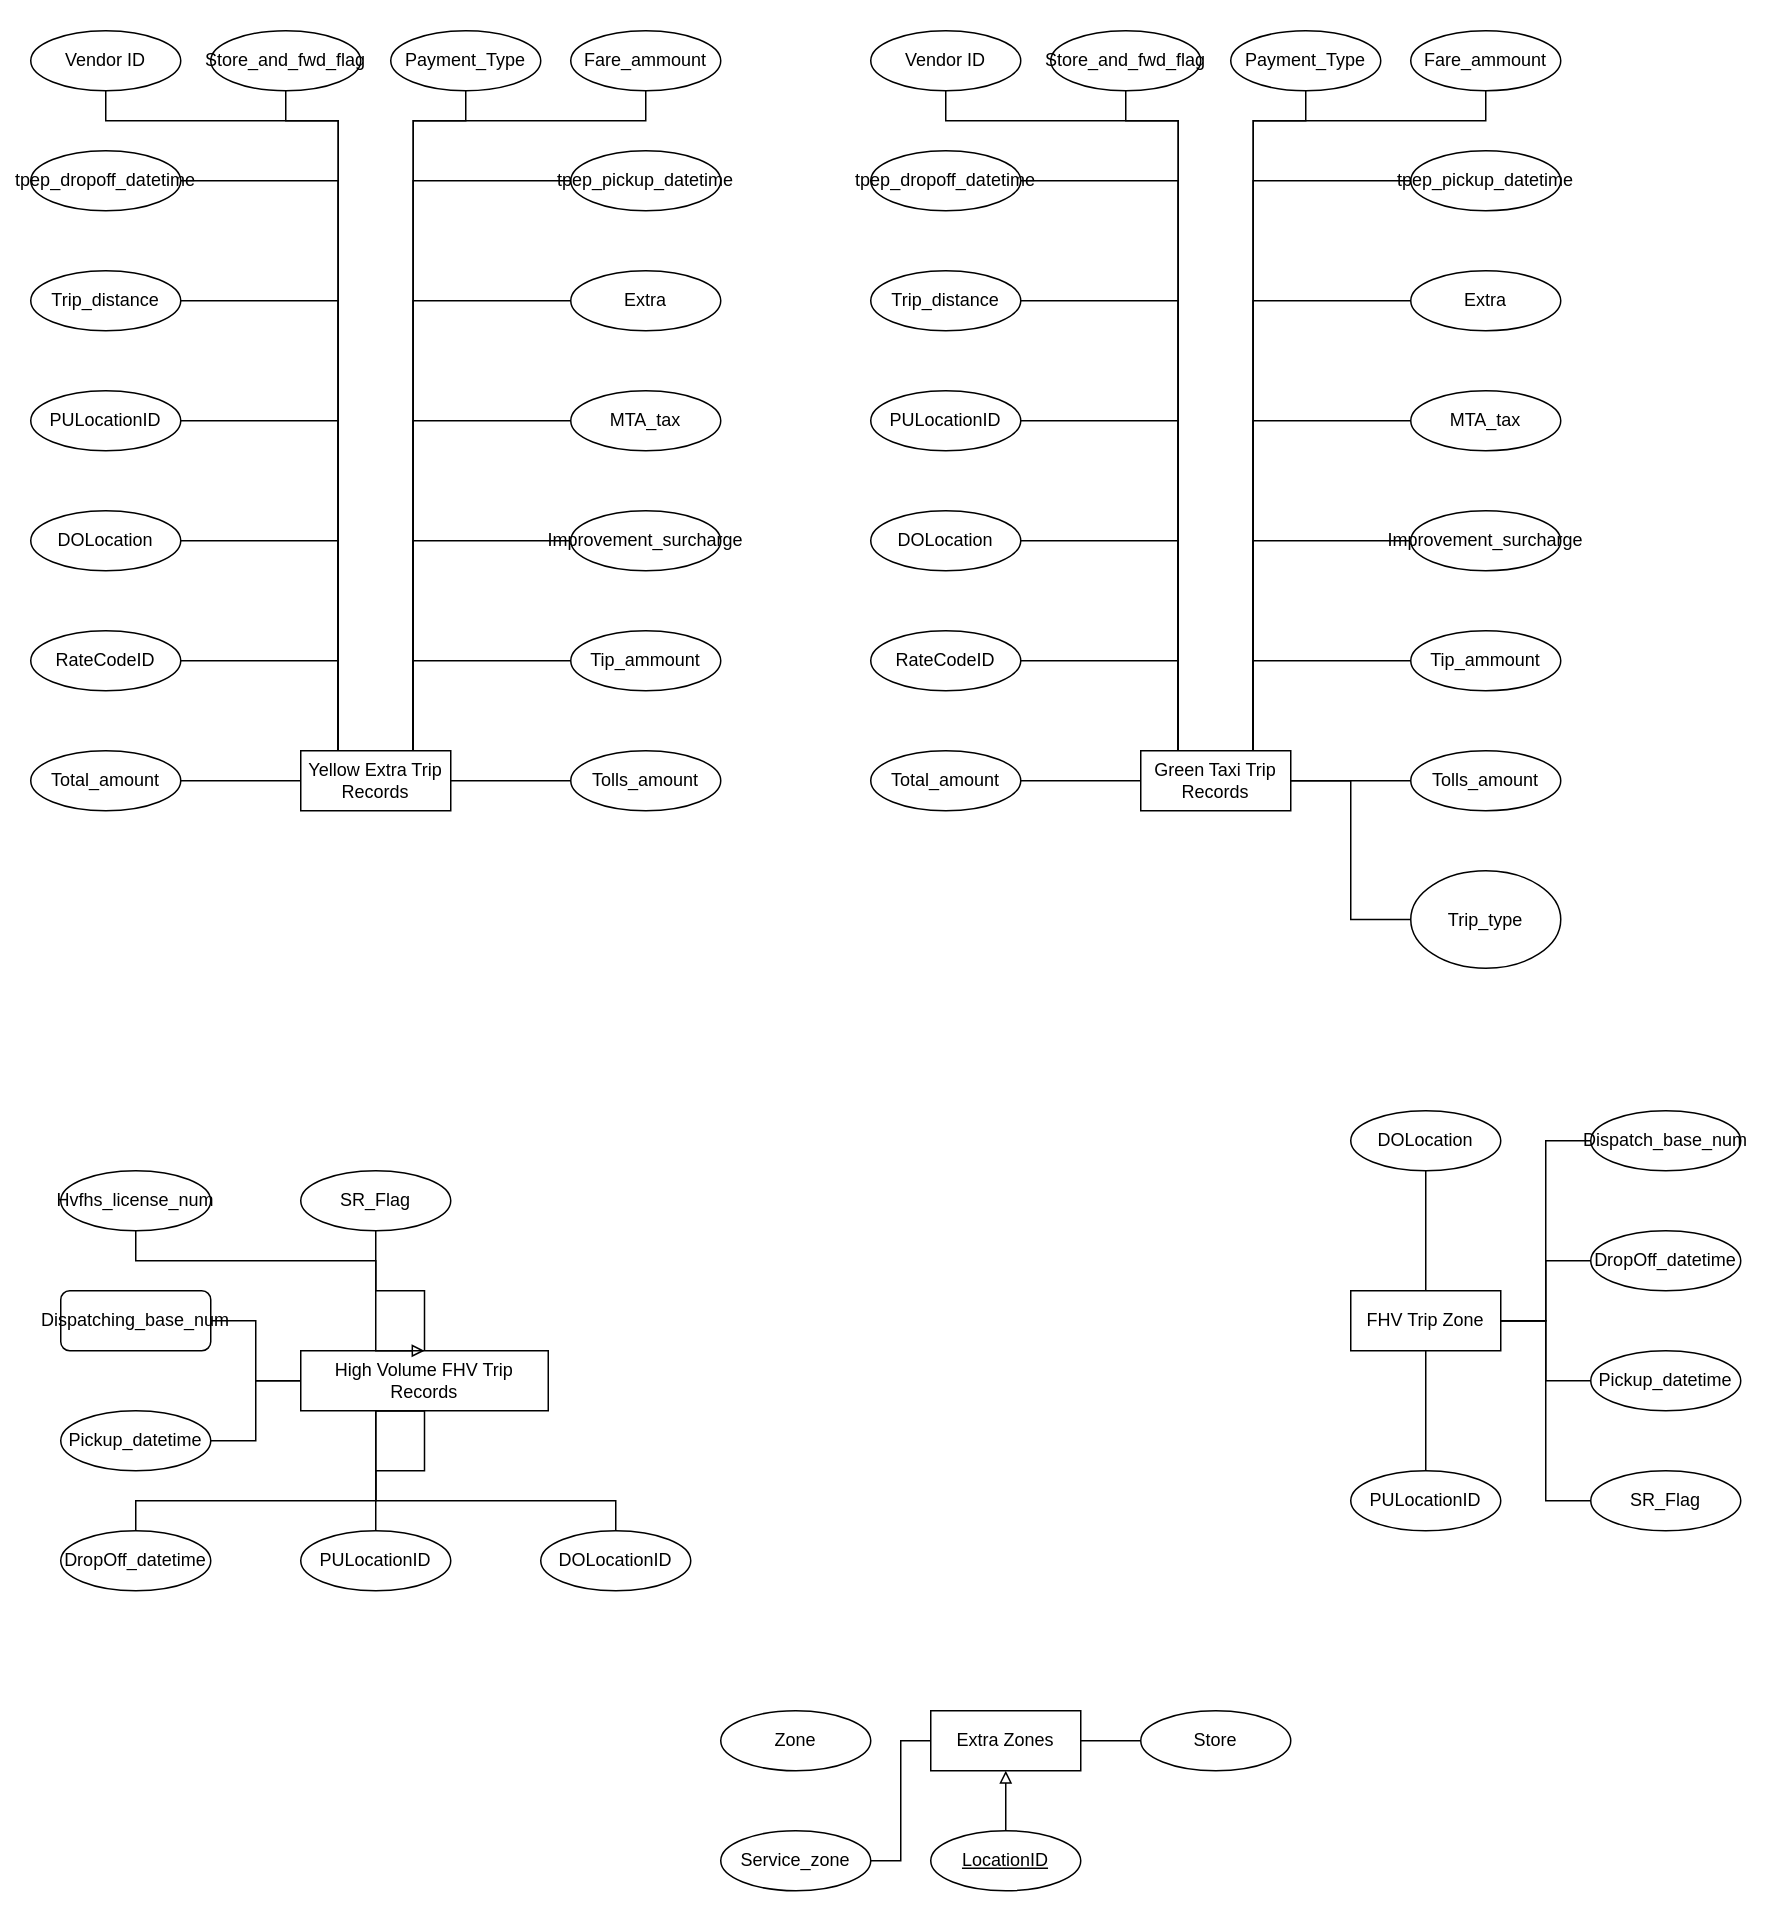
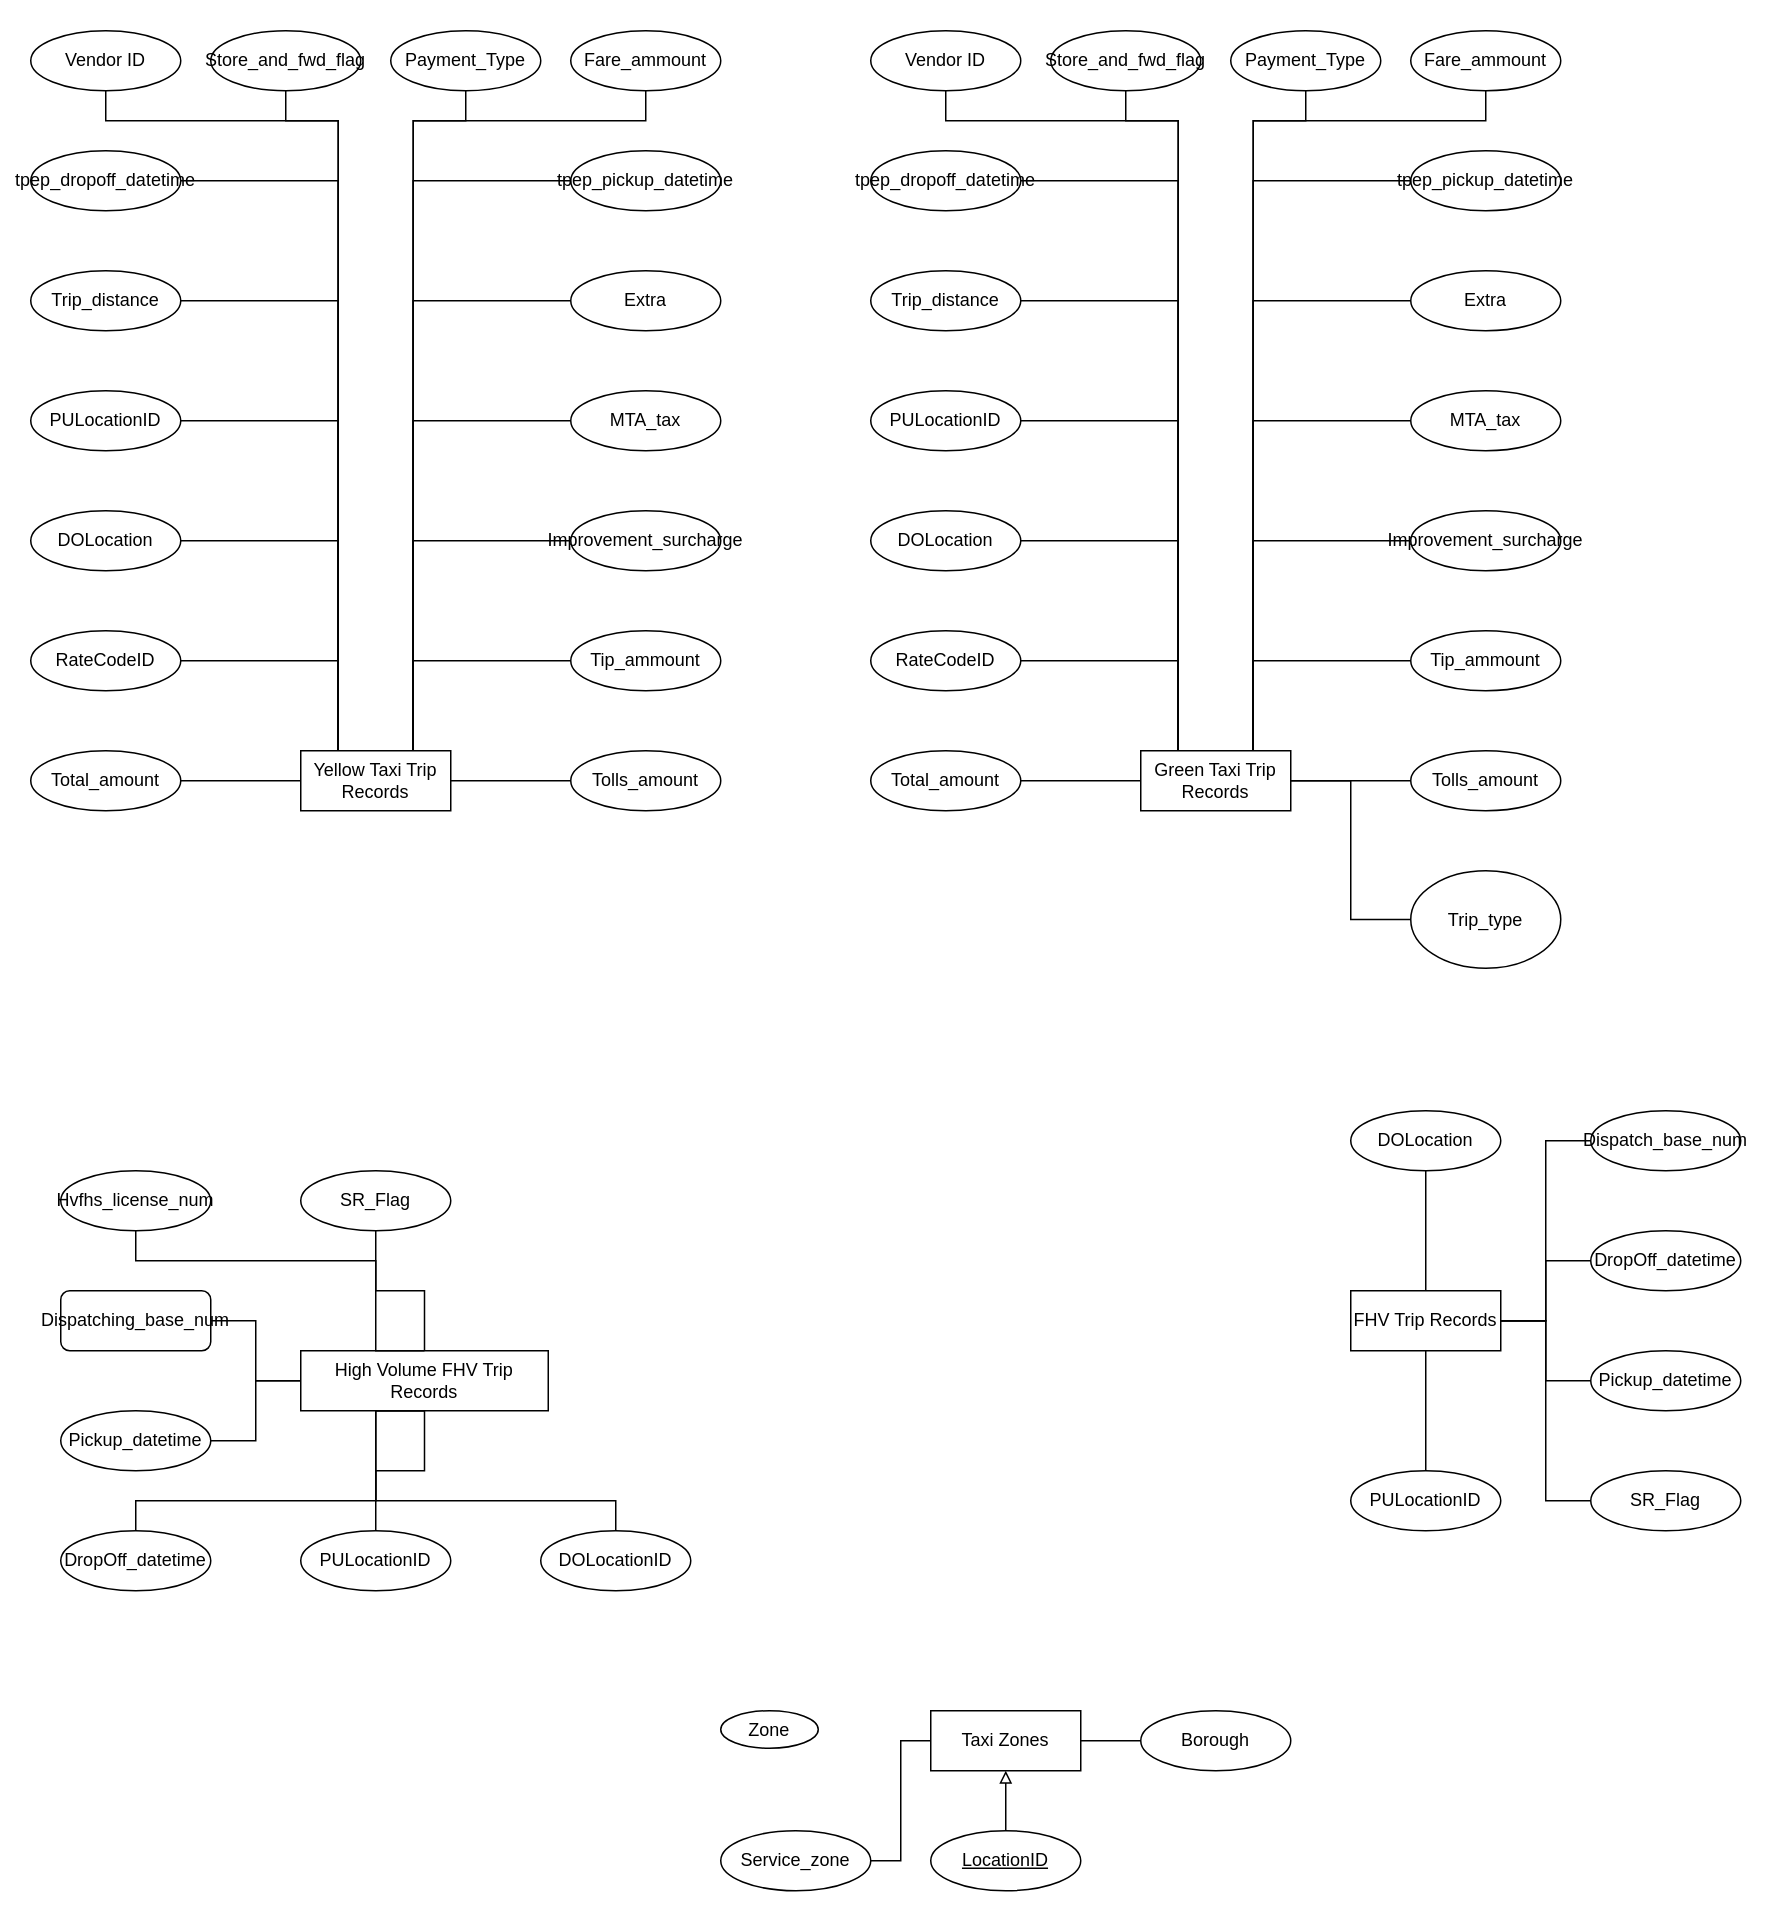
node "Yellow Extra Trip Records": label "Yellow Extra Trip Records" -> "Yellow Taxi Trip Records"
node "FHV Trip Zone": label "FHV Trip Zone" -> "FHV Trip Records"
edge "Hvfhs_license_num" -> "High Volume FHV Trip Records": arrowhead block -> none
node "Zone": size 150x60 -> 98x38
node "Extra Zones": label "Extra Zones" -> "Taxi Zones"
node "Store": label "Store" -> "Borough"
